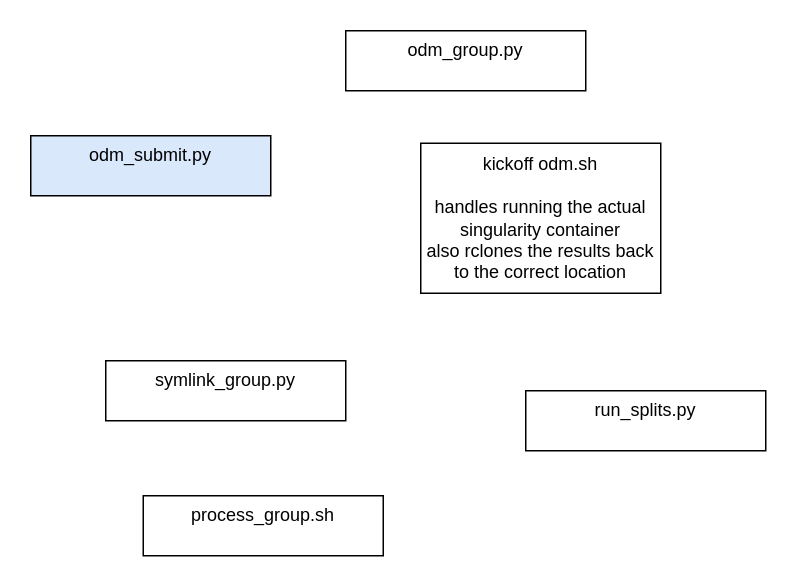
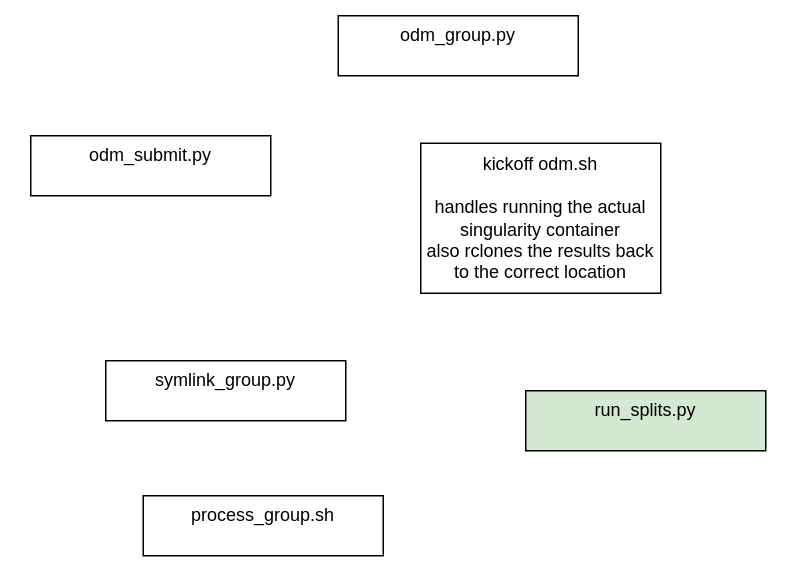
node "odm_group.py": moved (466, 61) -> (458, 46)
node "odm_submit.py": fillcolor #dae8fc -> #ffffff
node "run_splits.py": fillcolor #ffffff -> #d5e8d4
